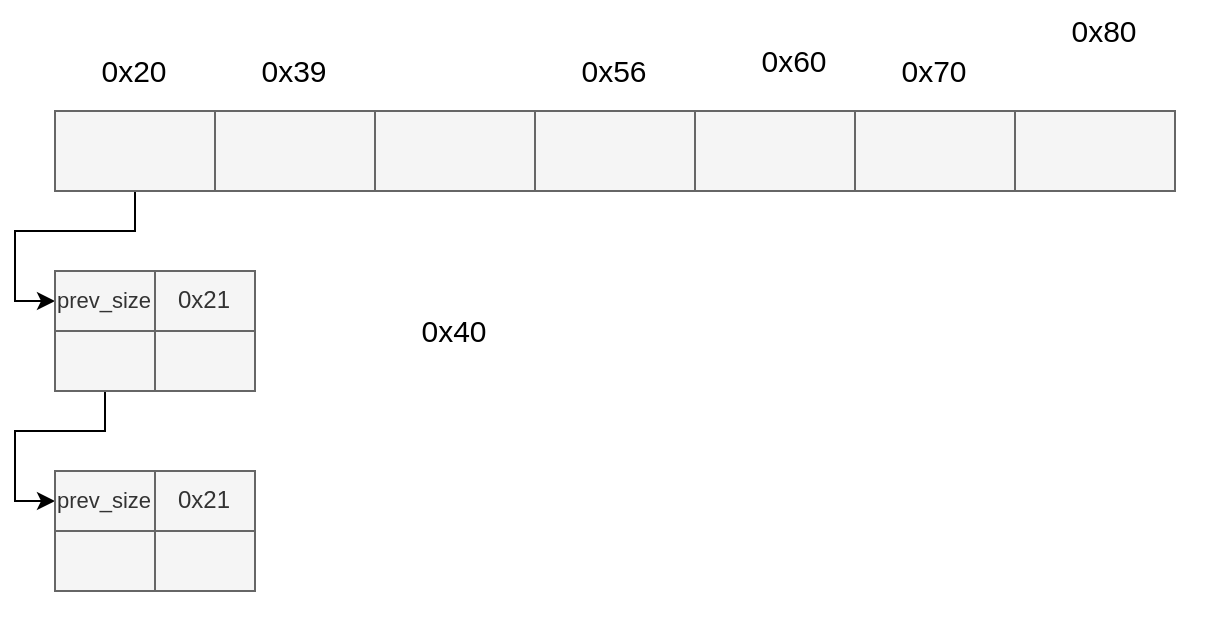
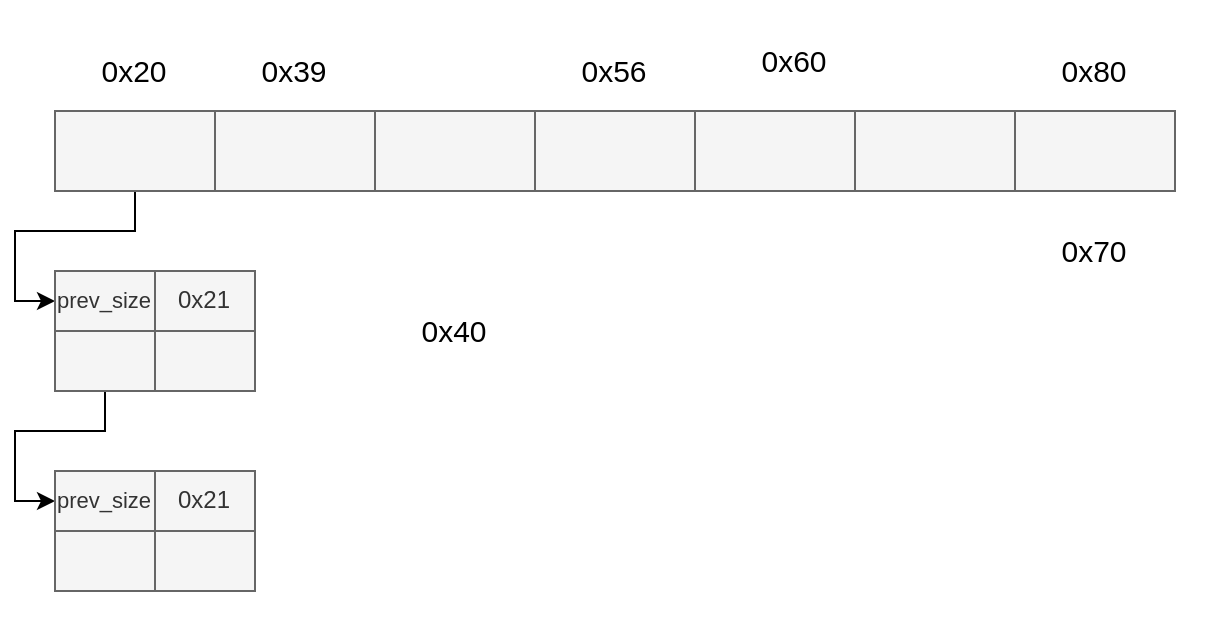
node "0x80": moved (1105, 31) -> (1095, 71)
node "0x70": moved (935, 71) -> (1095, 251)
